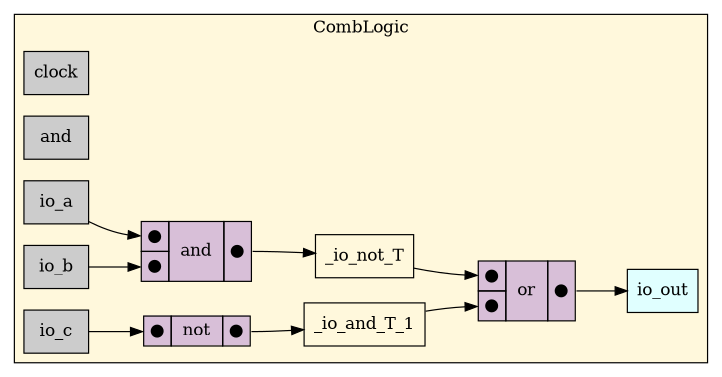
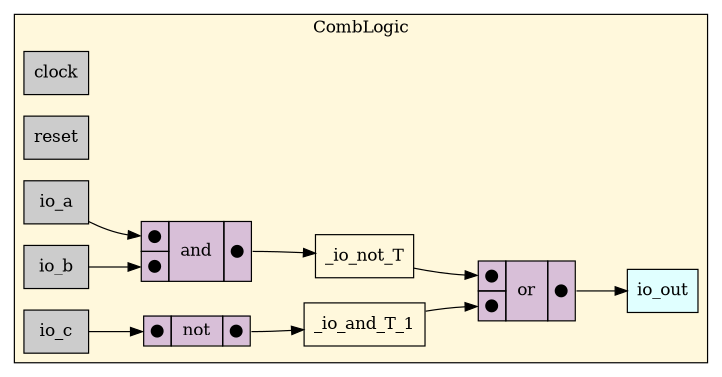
node "and": label "and" -> "reset"
